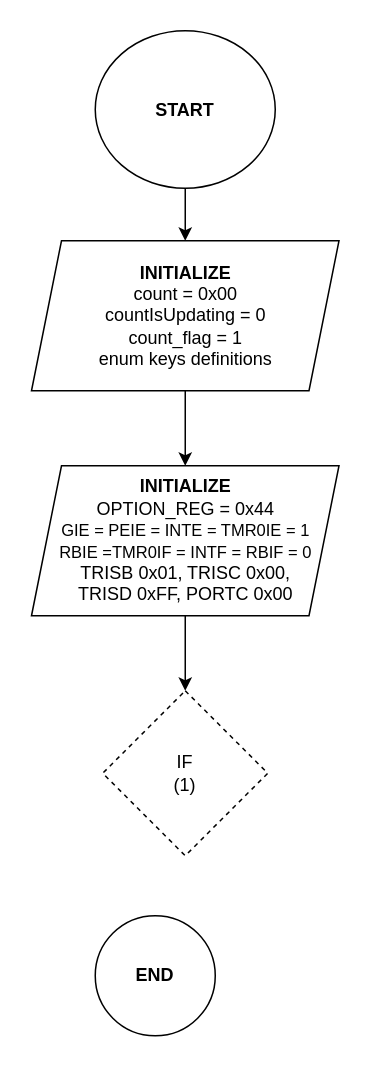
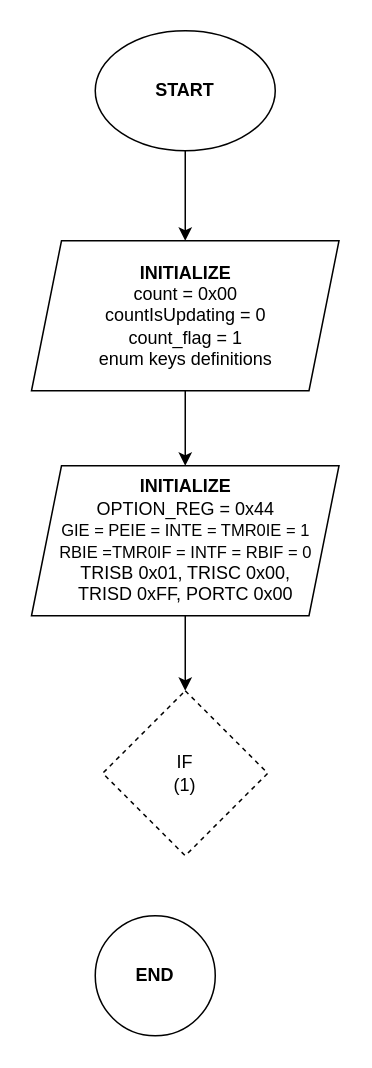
node "START": size 180x158 -> 180x120
